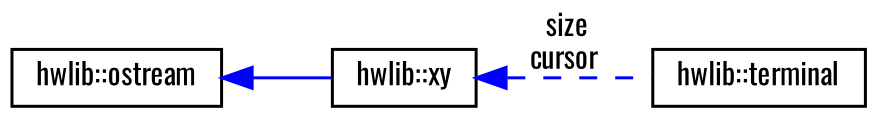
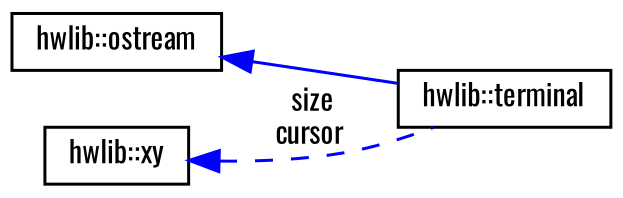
edge "hwlib::xy" -> "hwlib::ostream": now "hwlib::terminal" -> "hwlib::ostream"
